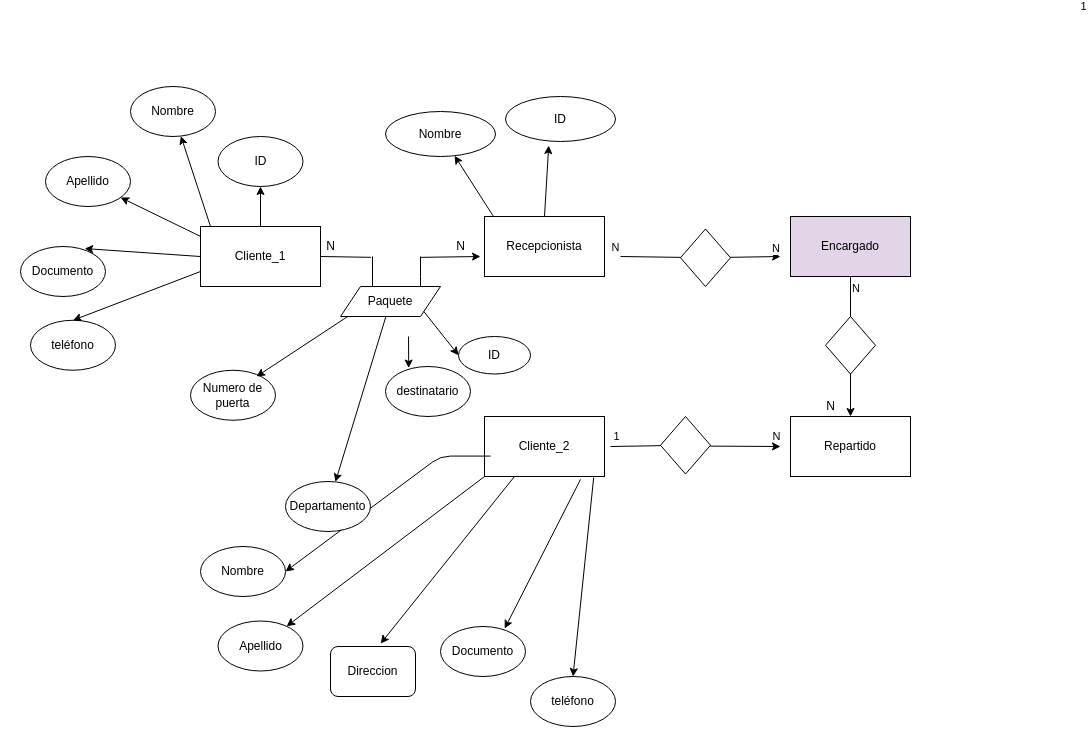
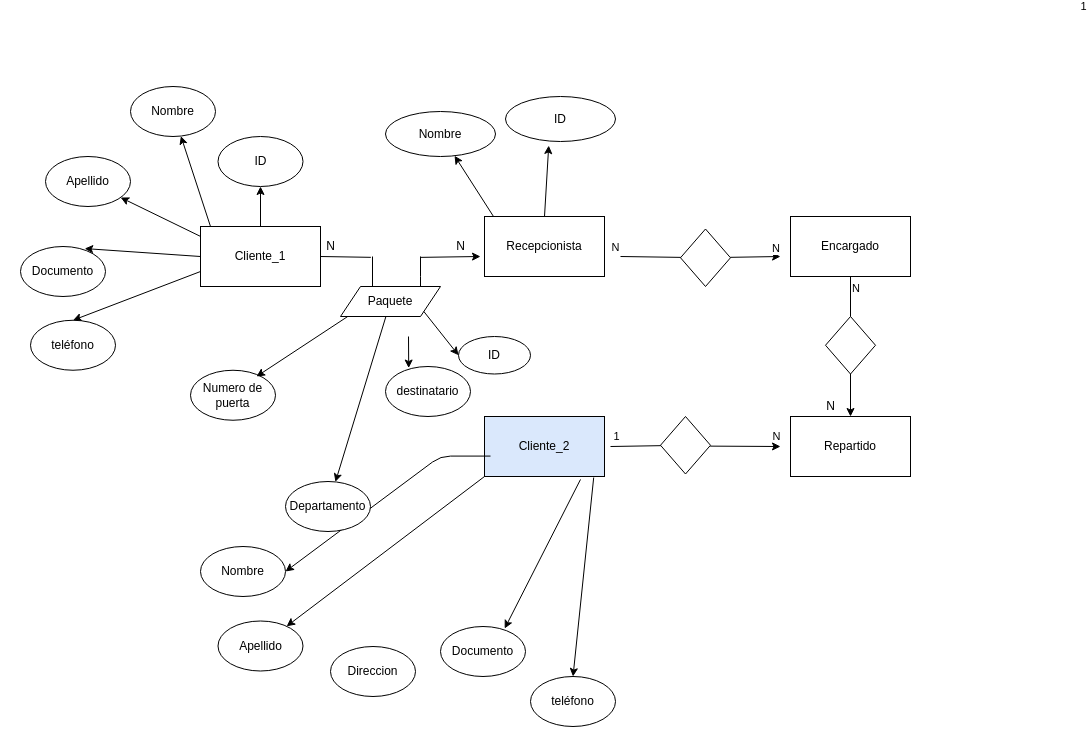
node "Encargado": fillcolor #e1d5e7 -> #ffffff
node "Cliente_2": fillcolor #ffffff -> #dae8fc
edge "Cliente_2" -> "Direccion": removed
node "Direccion": shape rounded rectangle -> ellipse
